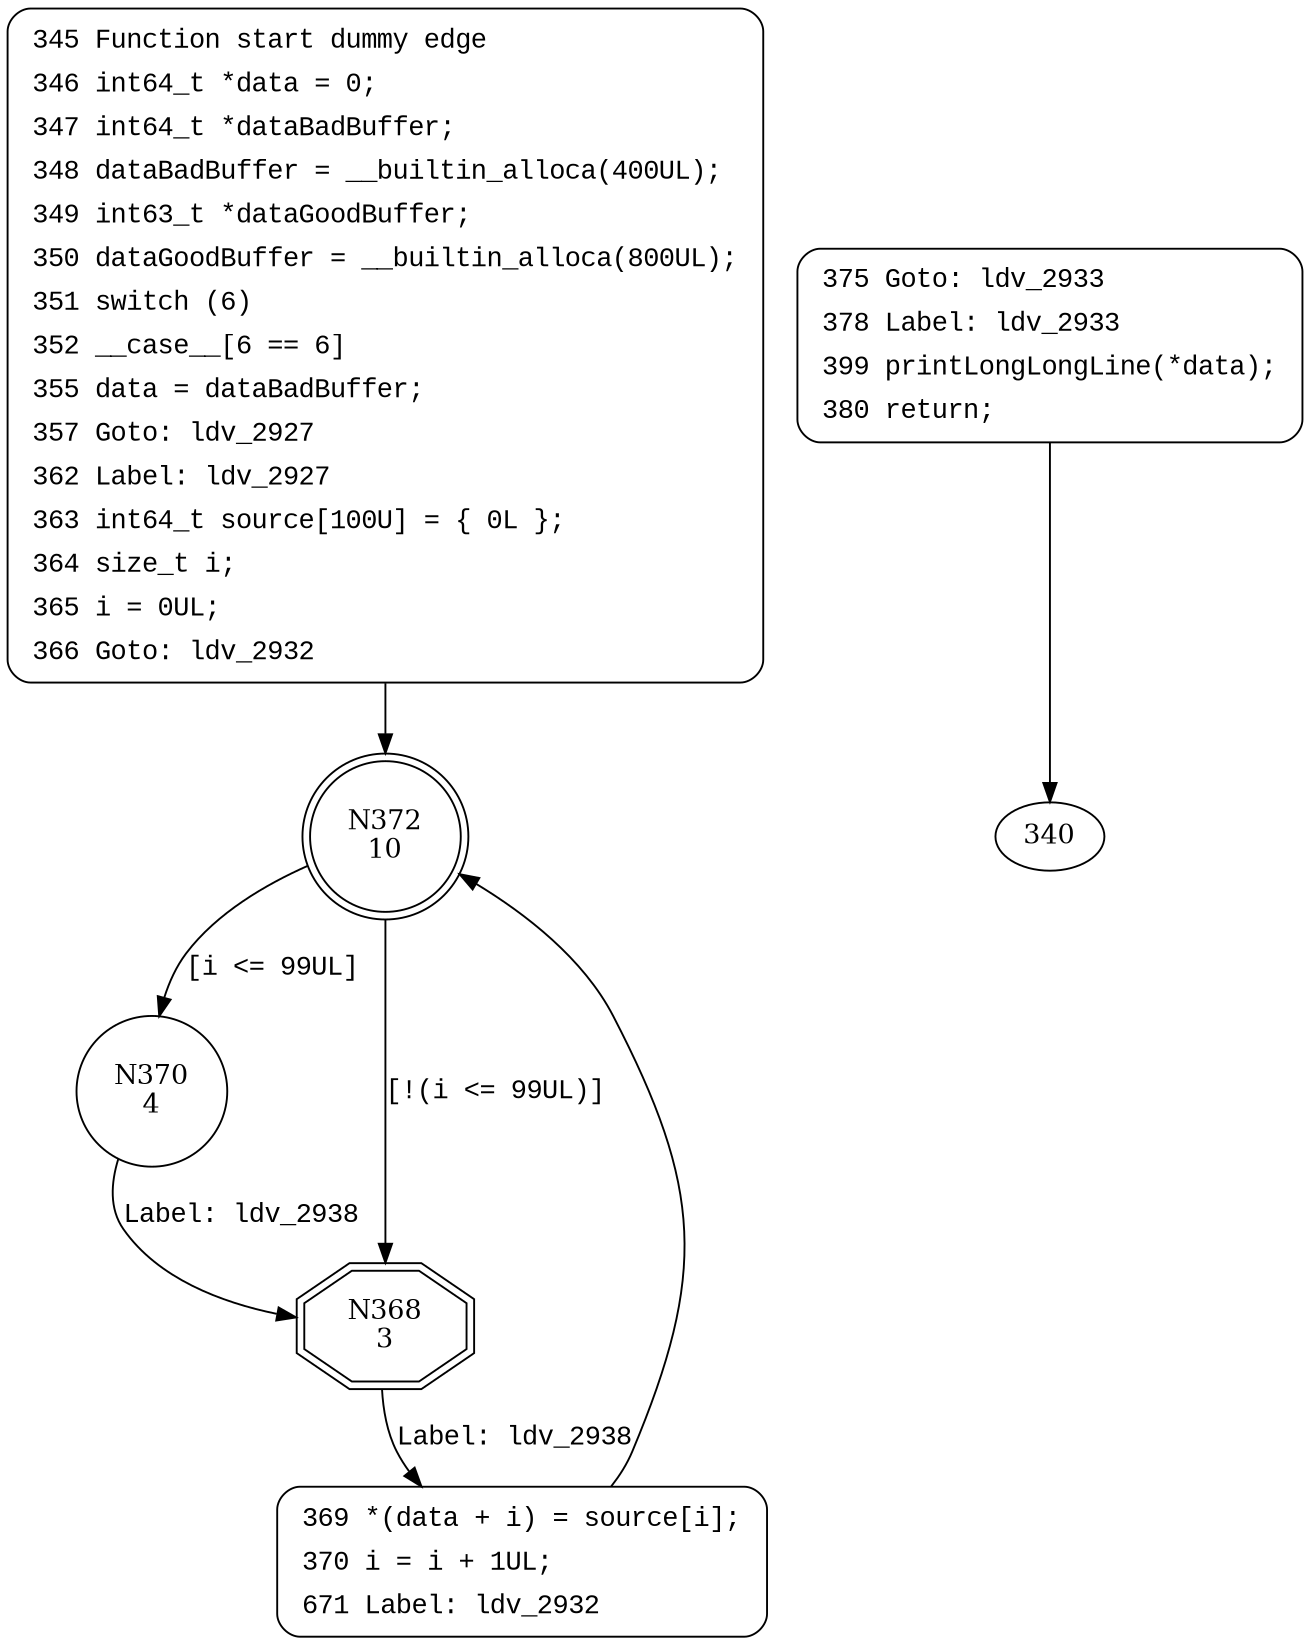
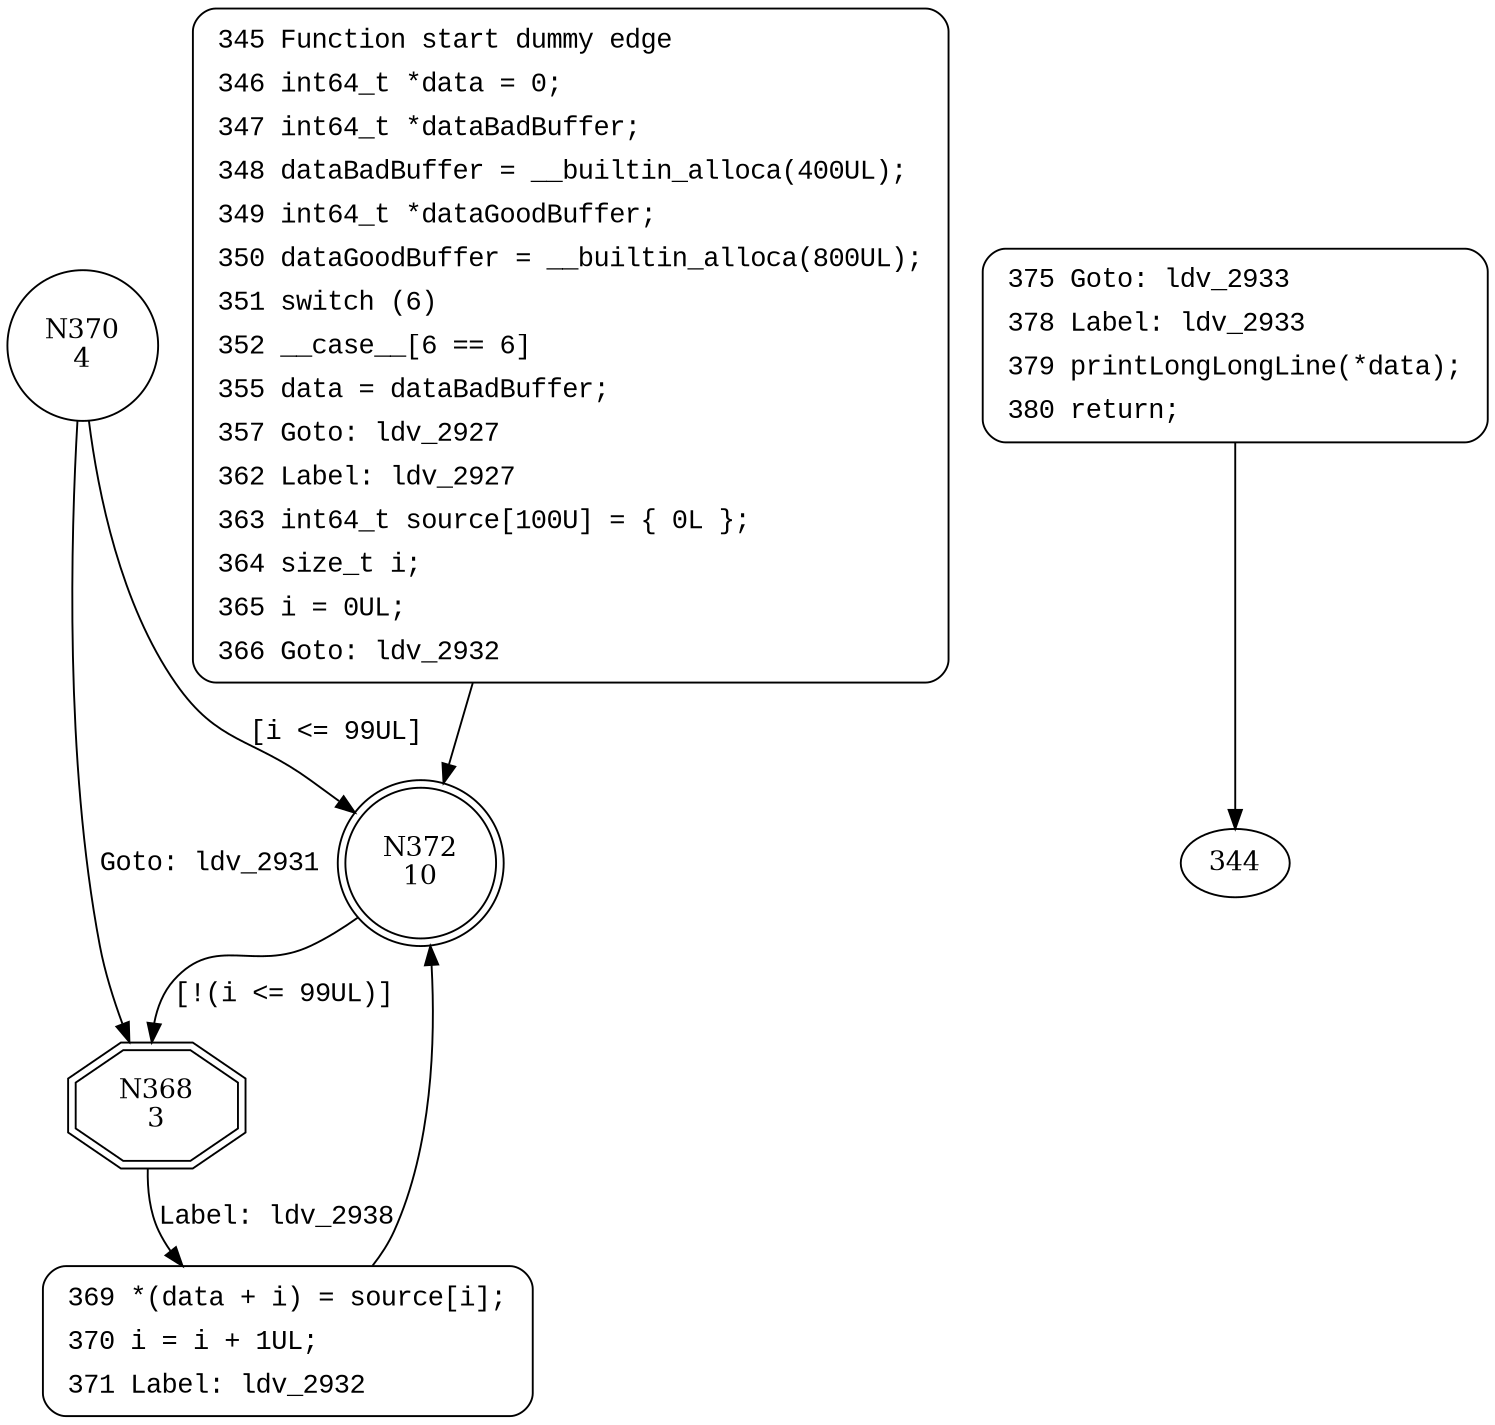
node "345": text "int63_t *dataGoodBuffer;" -> "int64_t *dataGoodBuffer;"
node "375": text "399" -> "379"
node "340": label "340" -> "344"
edge "N372 10" -> "N370 4": reversed
edge "N370 4" -> "N368 3": label "Label: ldv_2938" -> "Goto: ldv_2931"
node "369": text "671" -> "371"
